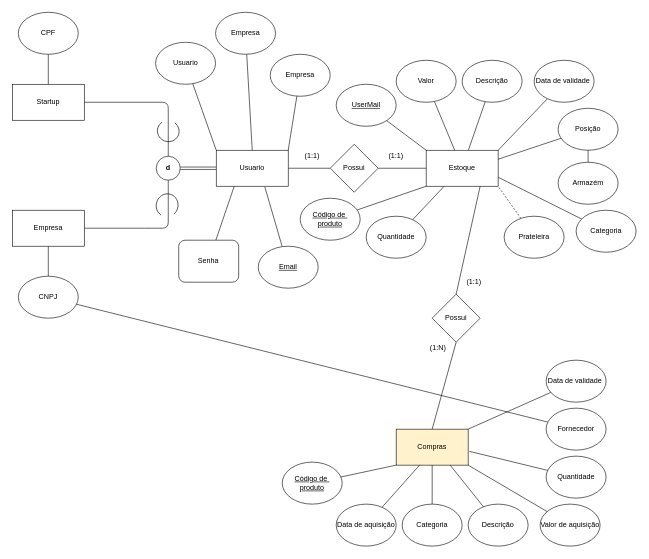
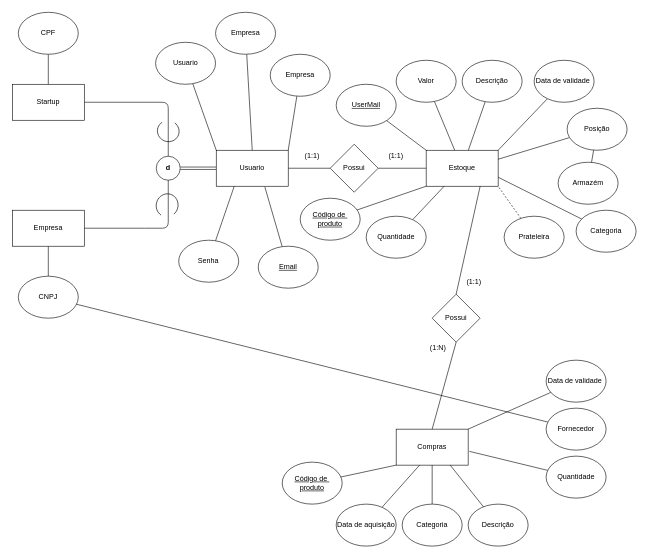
node "Posição": moved (588, 129) -> (597, 129)
node "Senha": shape rounded rectangle -> ellipse
node "Compras": fillcolor #fff2cc -> #ffffff
edge "Compras" -- "Valor de aquisição": removed
node "Valor de aquisição": removed
